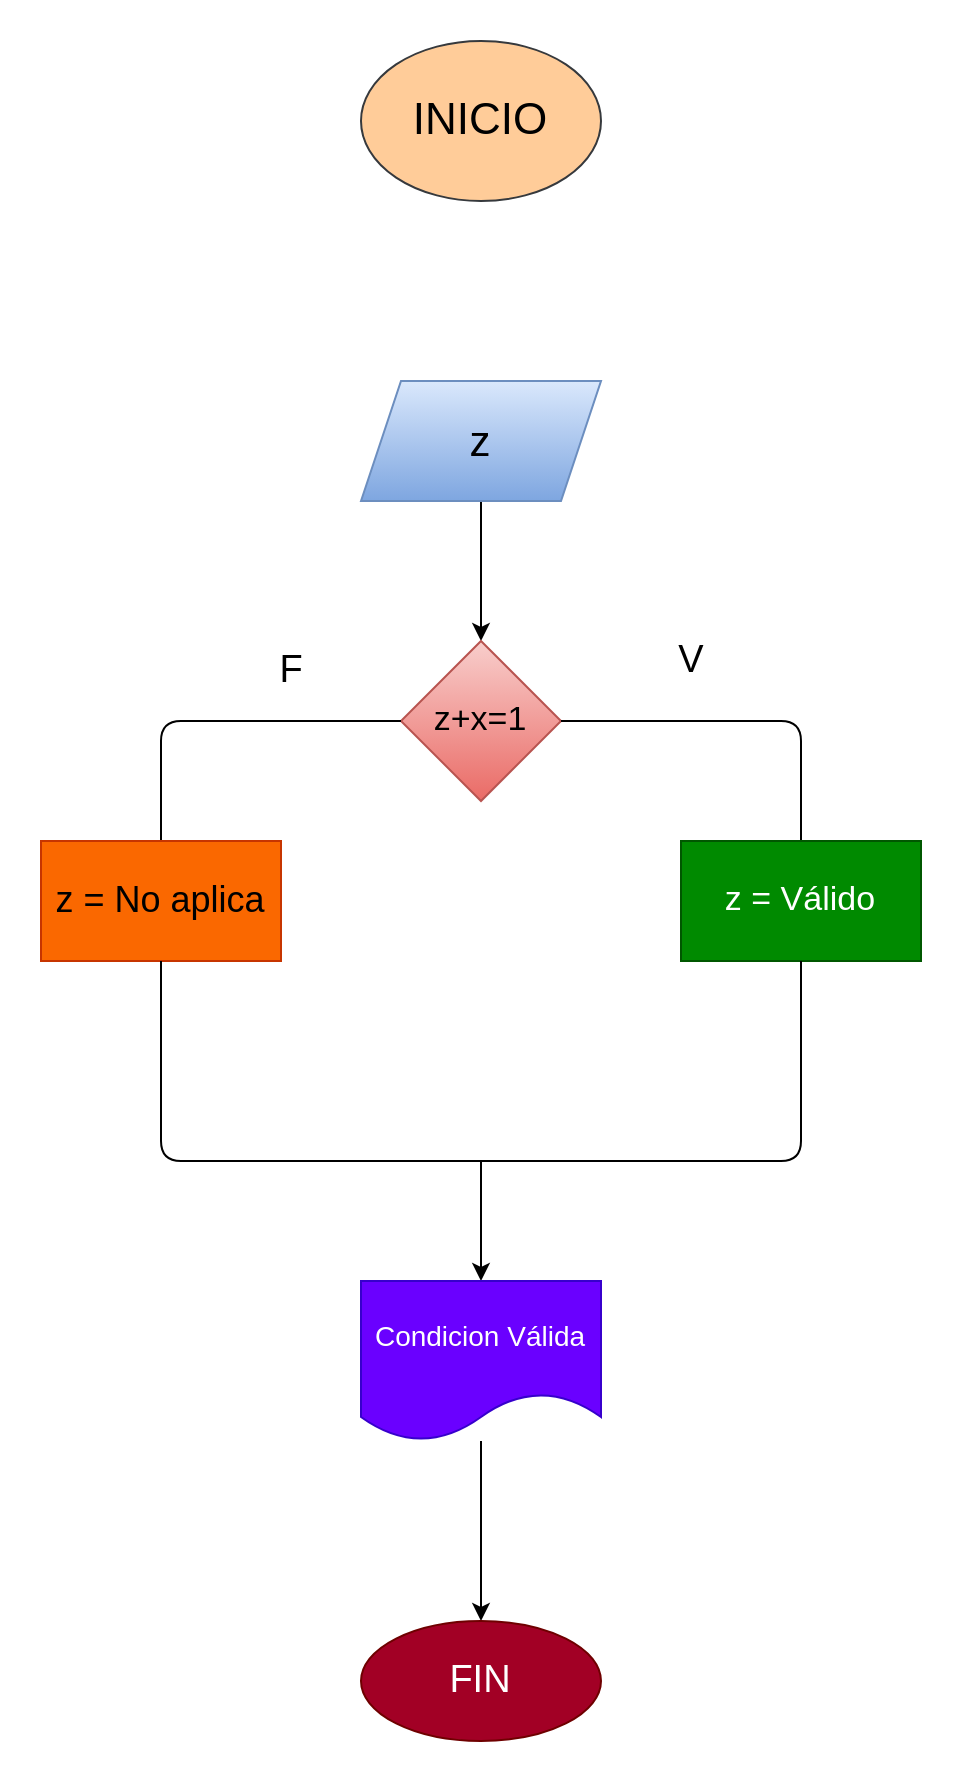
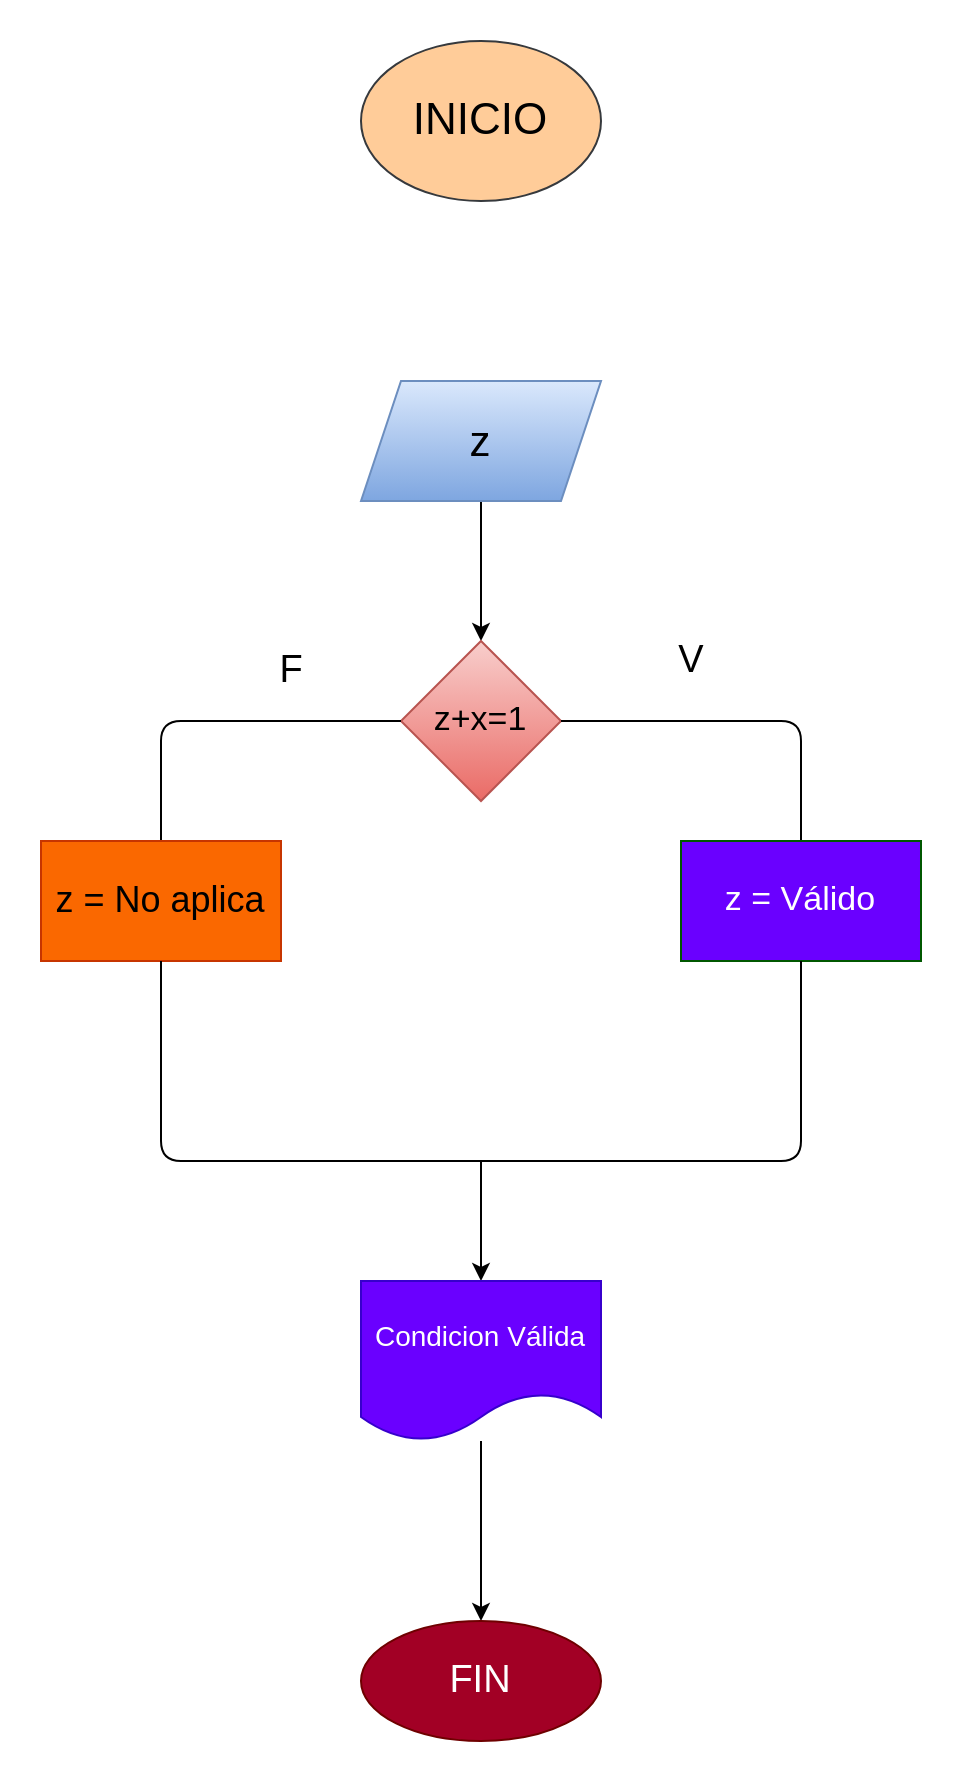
node "z = Válido": fillcolor #008a00 -> #6a00ff
